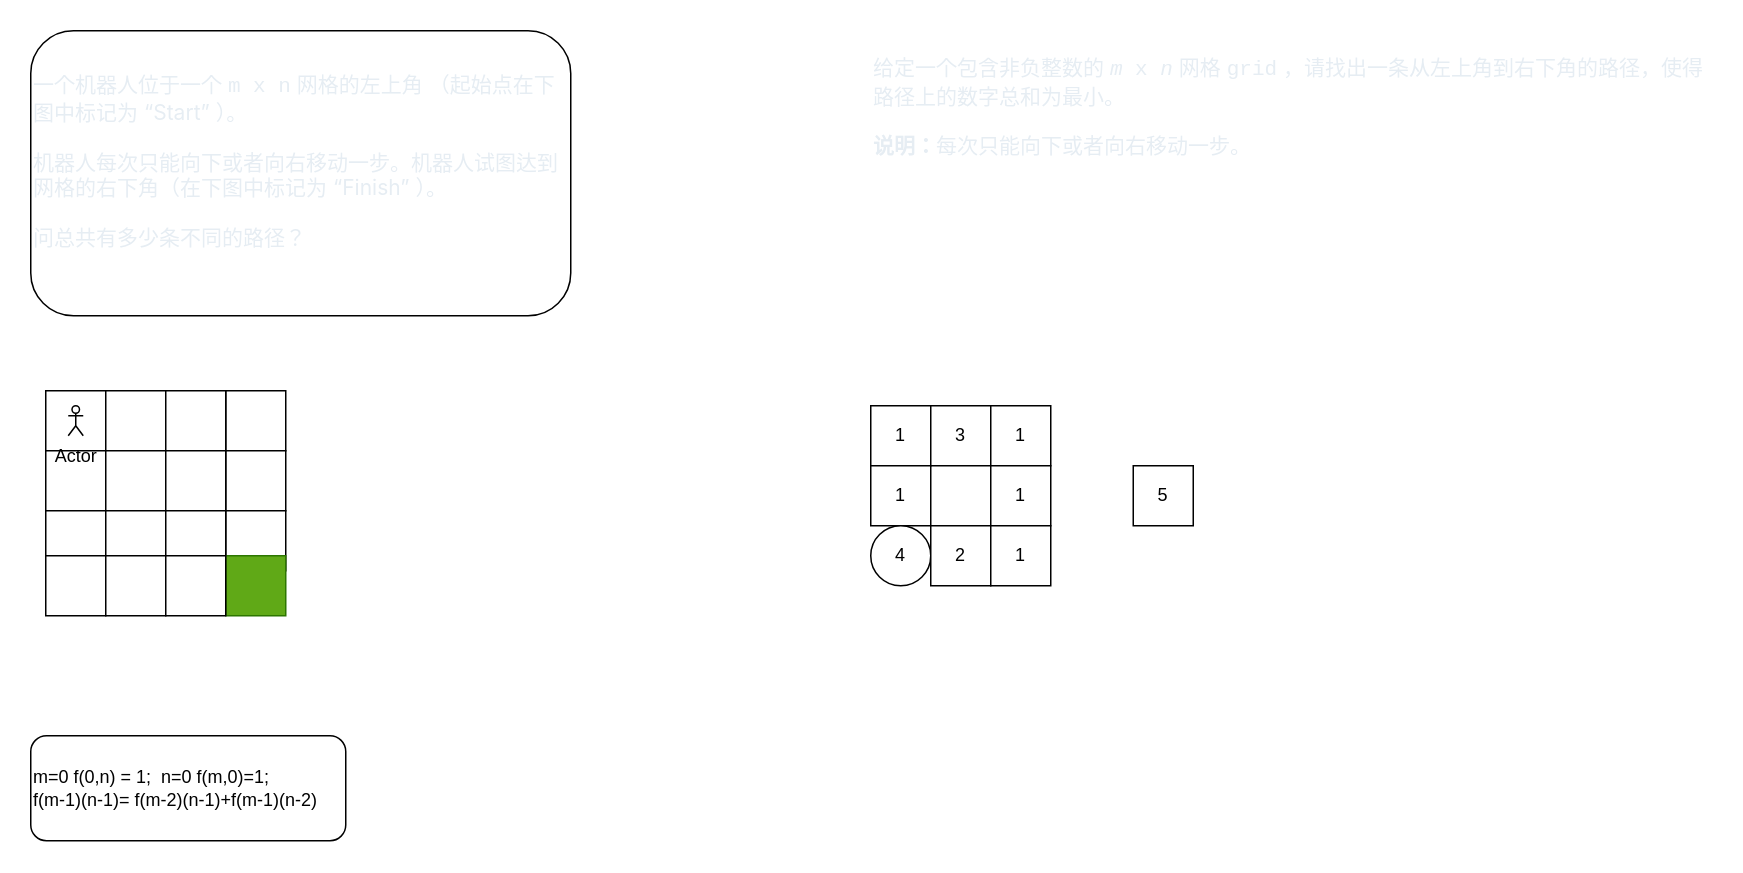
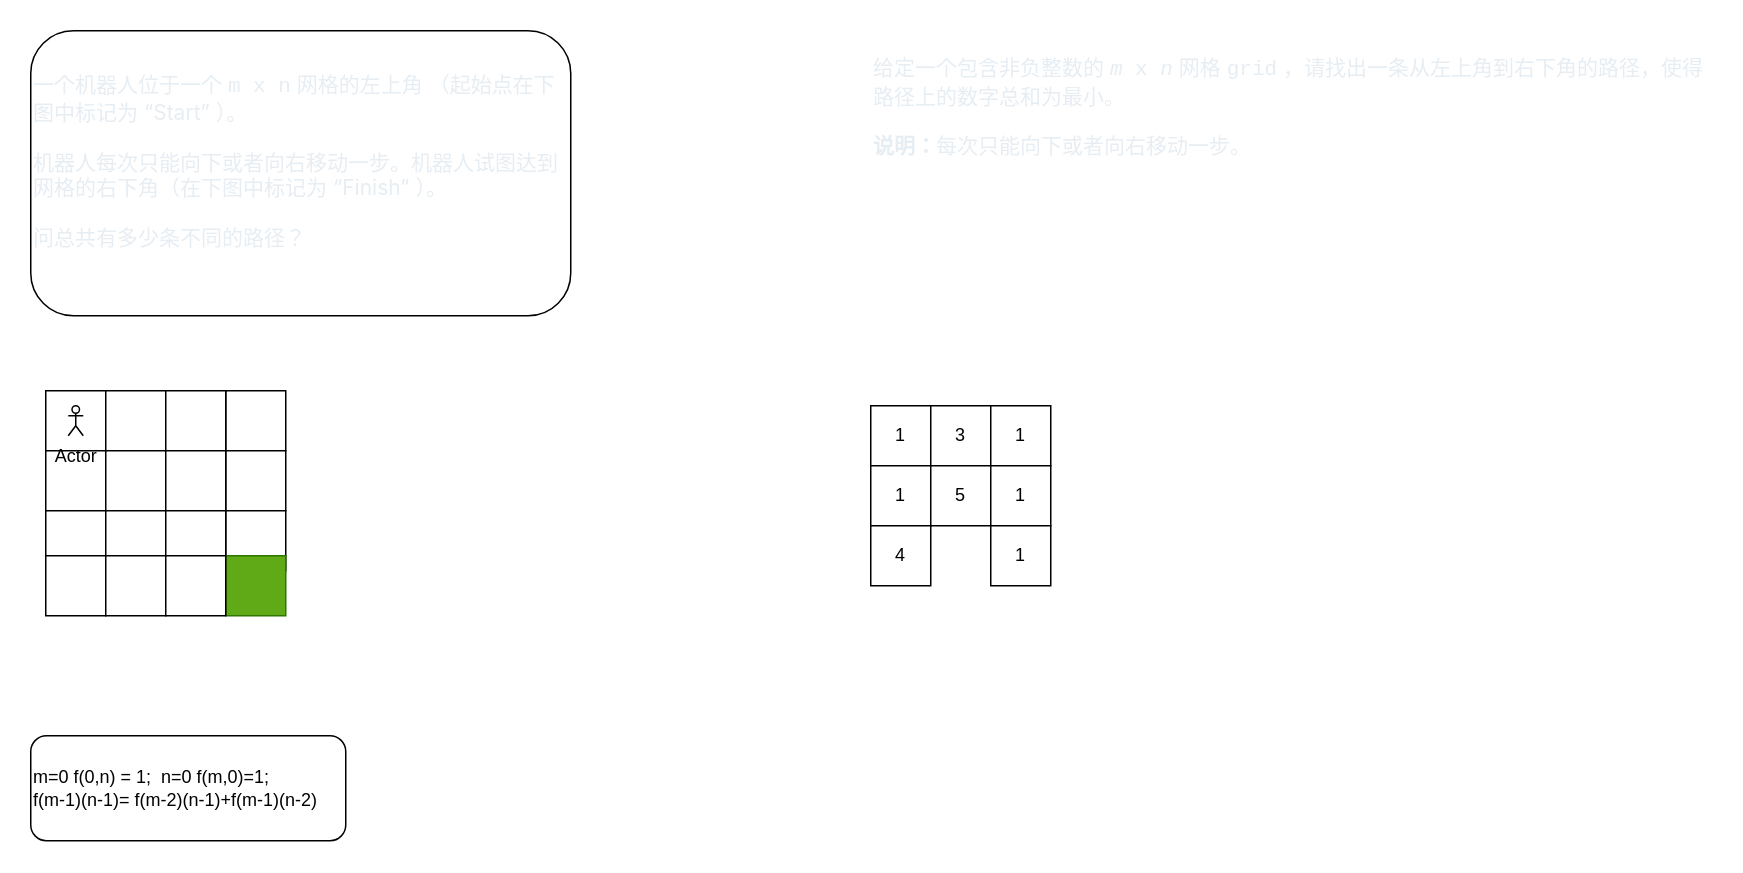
node "5": moved (1163, 496) -> (961, 496)
node "4": shape ellipse -> rectangle
node "2": removed
